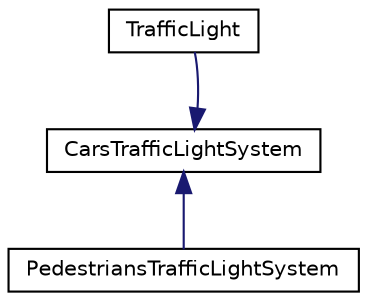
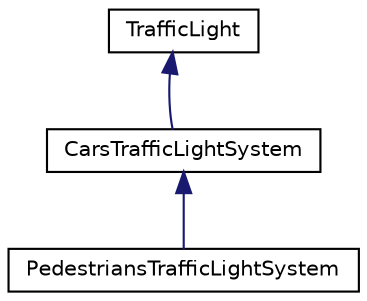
edge "TrafficLight" -> "CarsTrafficLightSystem": reversed
